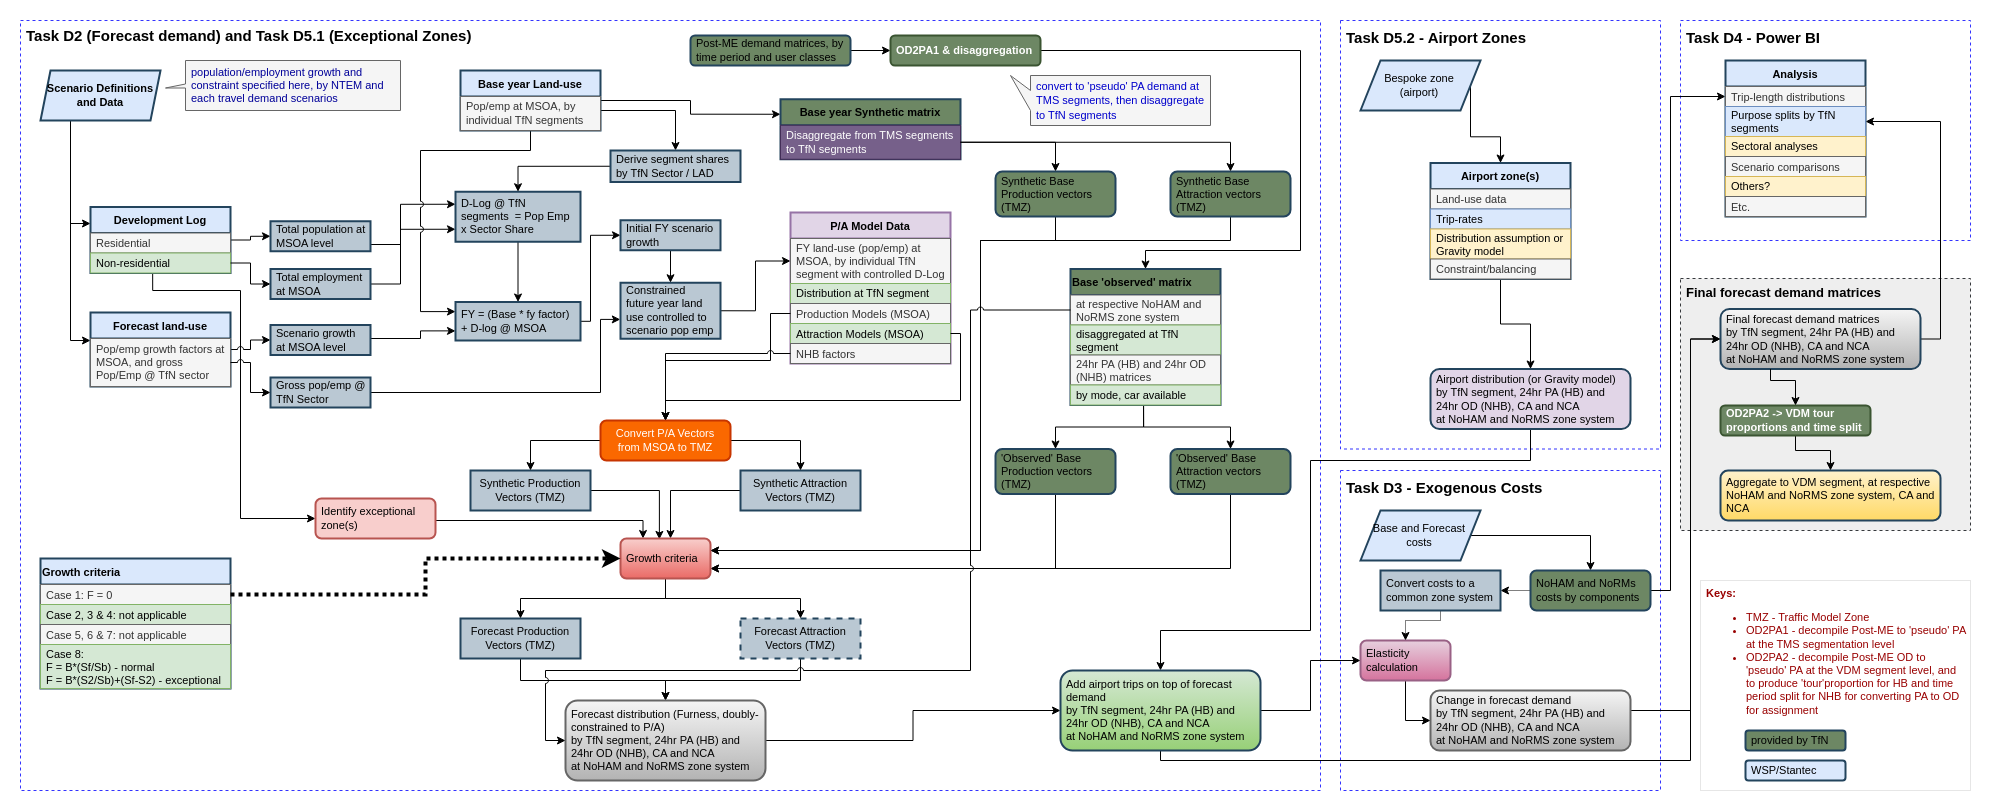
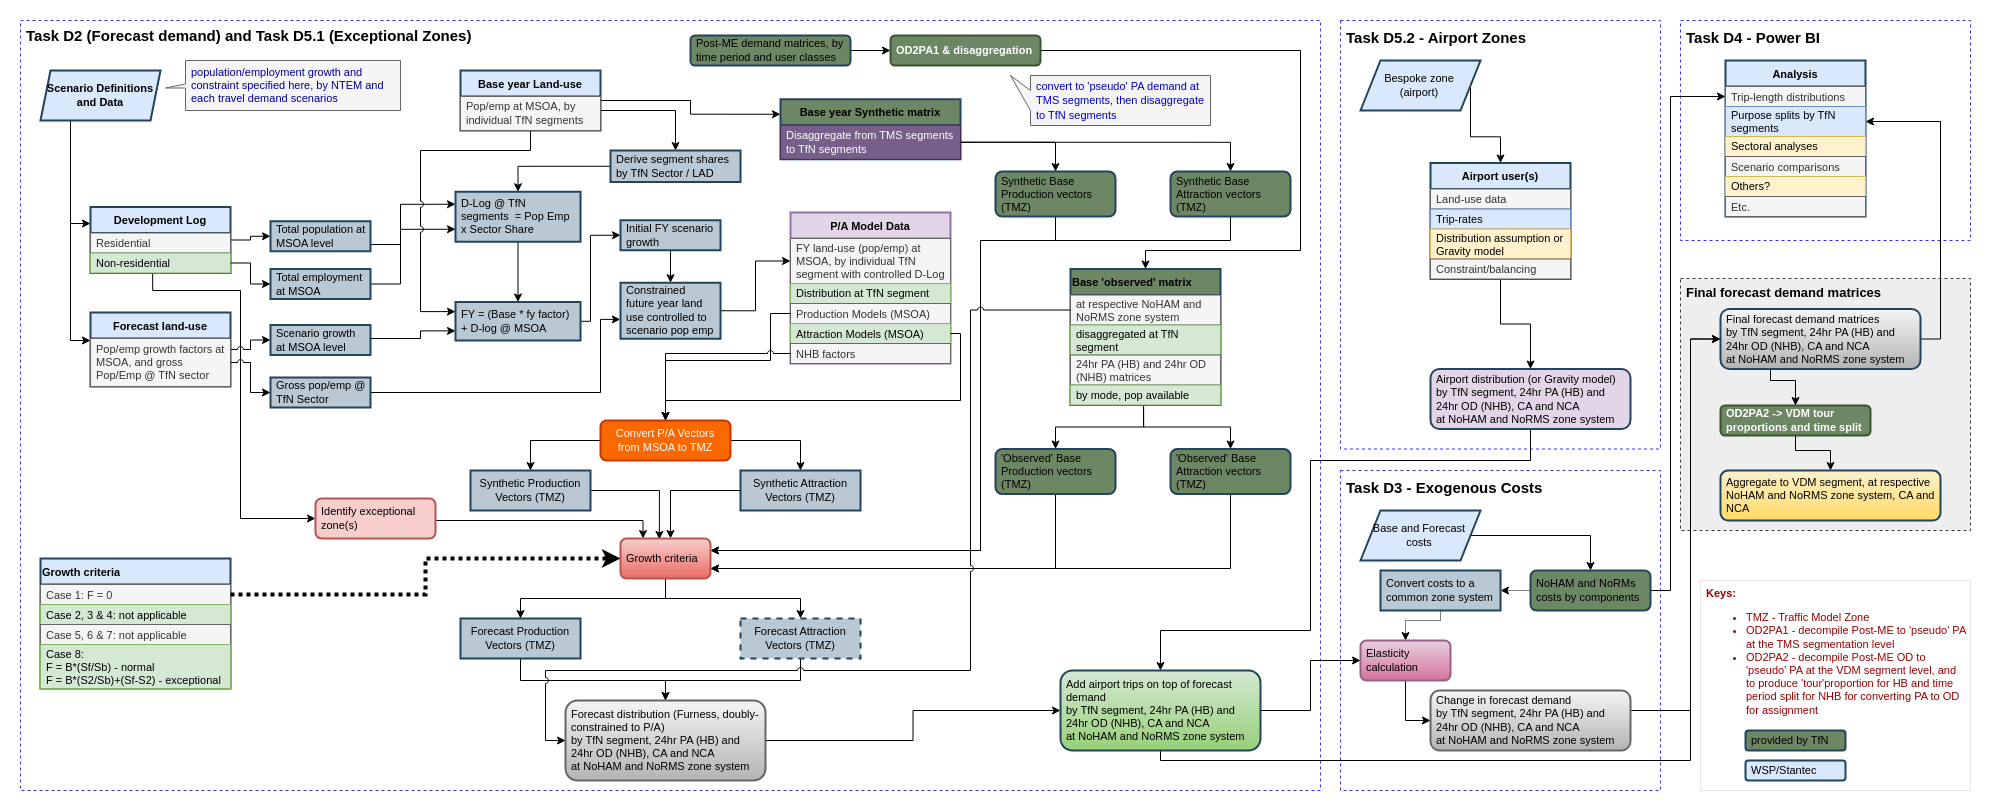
node "Airport zone(s)": label "Airport zone(s)" -> "Airport user(s)"
node "by mode, car available": label "by mode, car available" -> "by mode, pop available"
